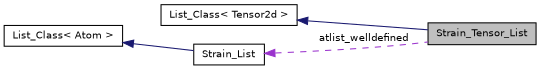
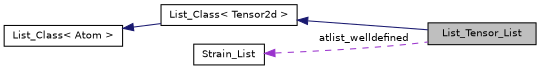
node "Strain_Tensor_List": label "Strain_Tensor_List" -> "List_Tensor_List"
edge "Strain_List" -> "List_Class< Atom >": now "List_Class< Tensor2d >" -> "List_Class< Atom >"
